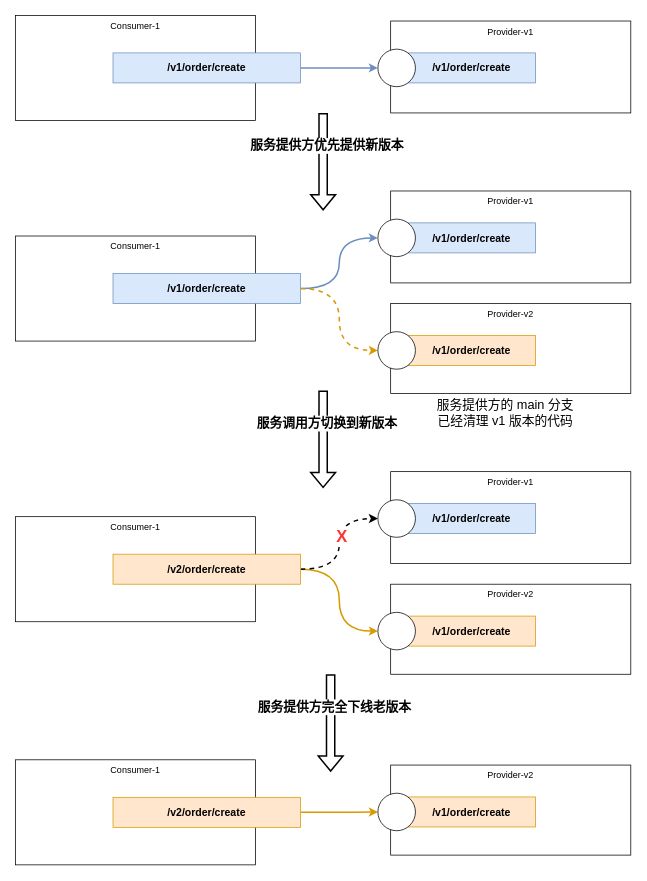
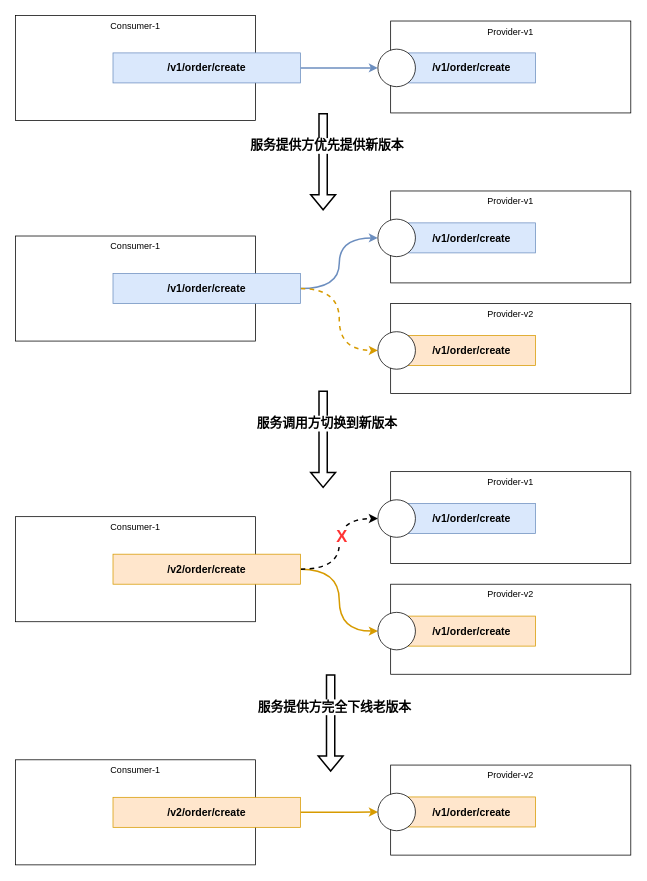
node "服务提供方的 main 分支已经清理 v1 版本的代码": removed
